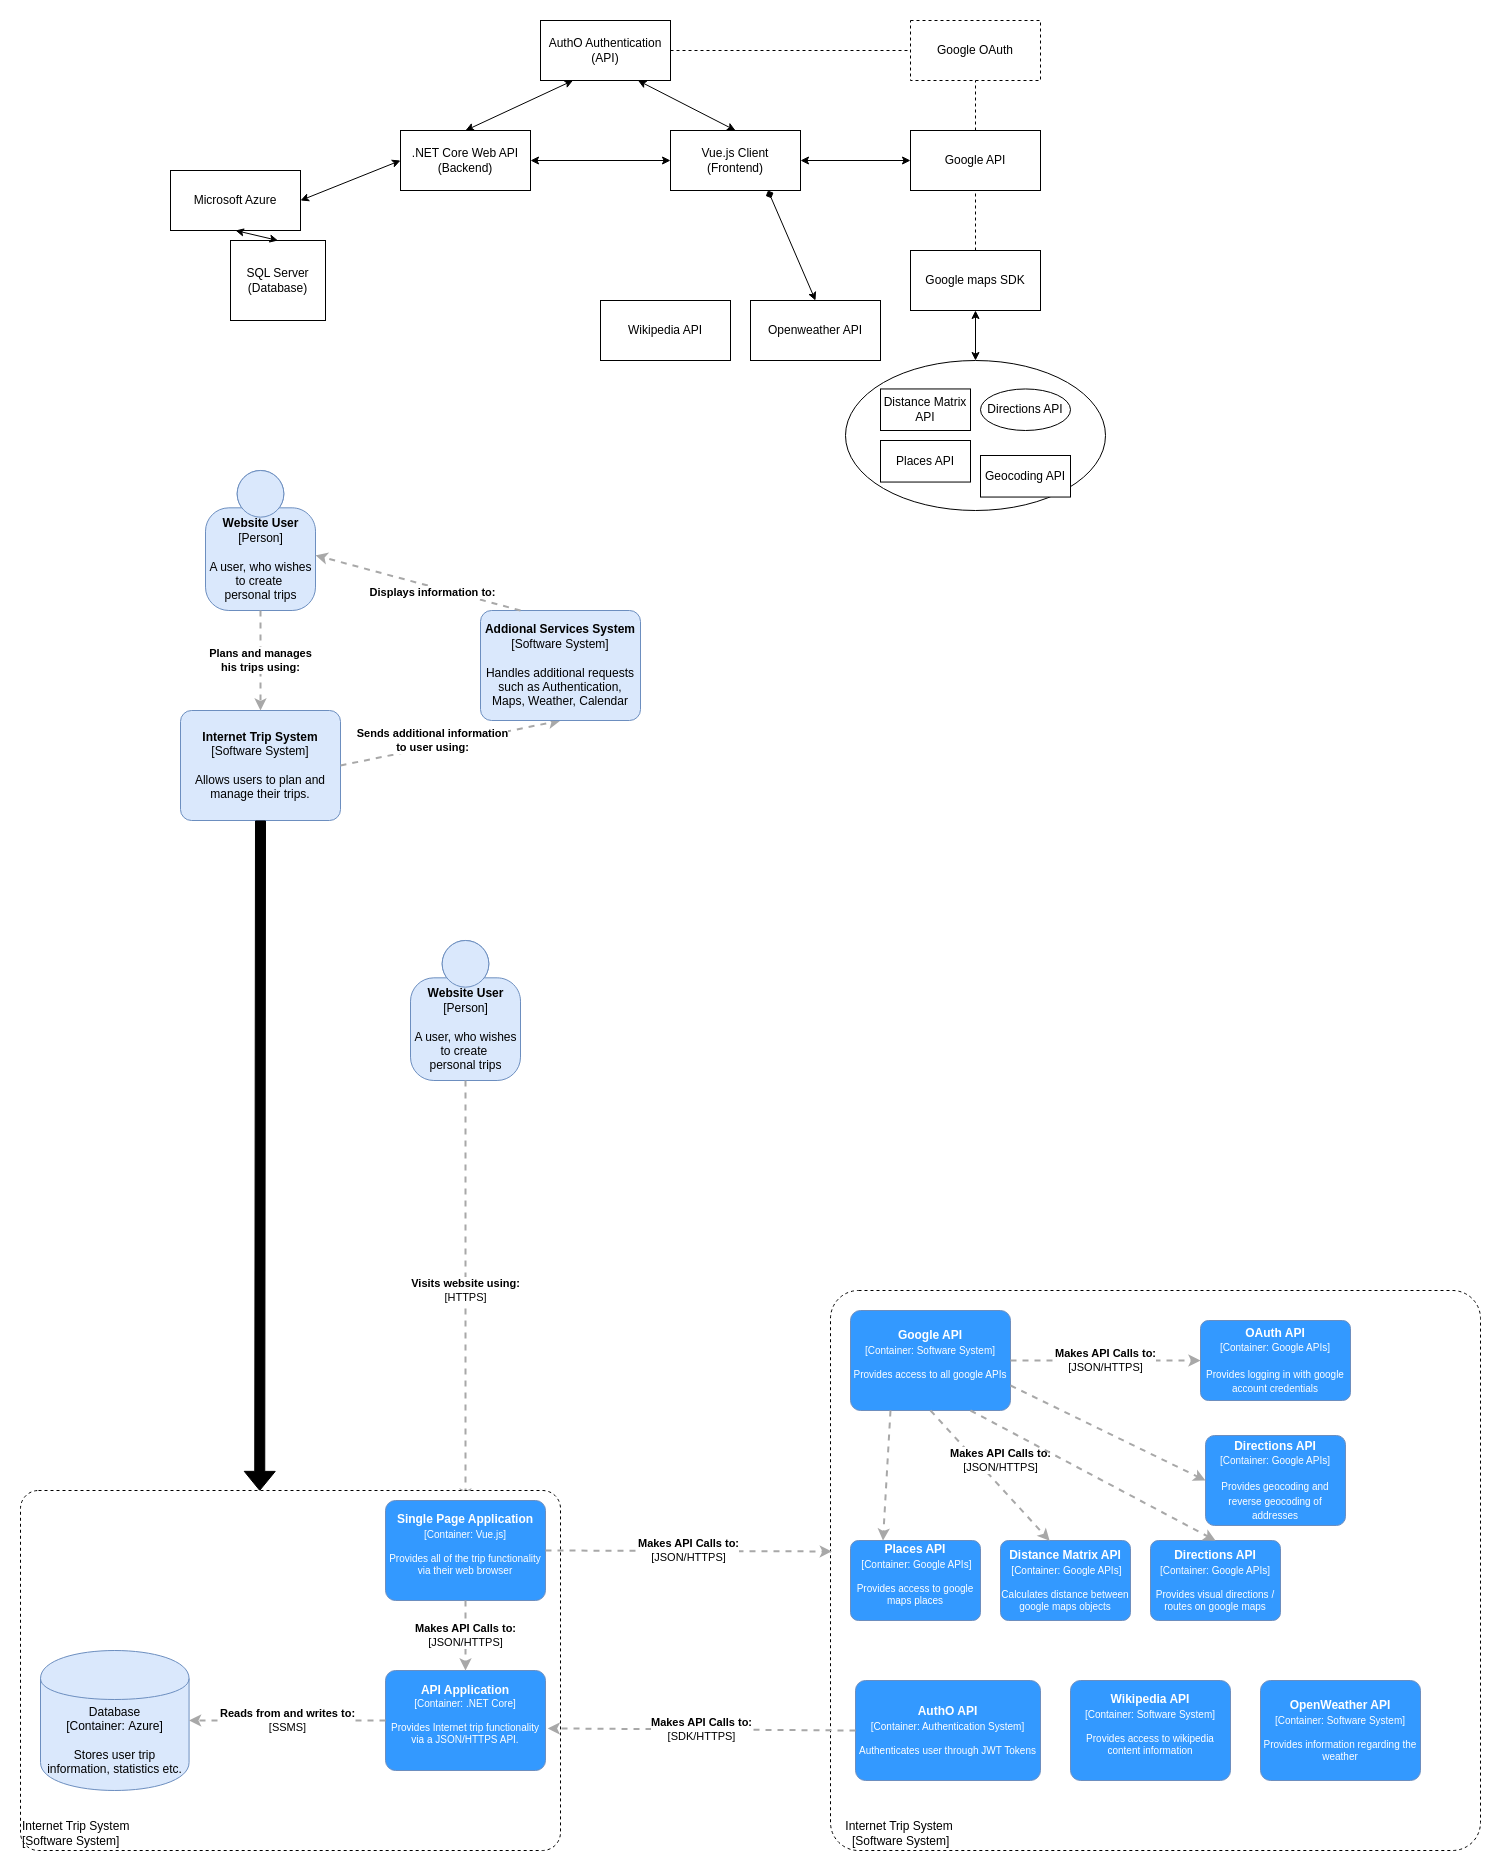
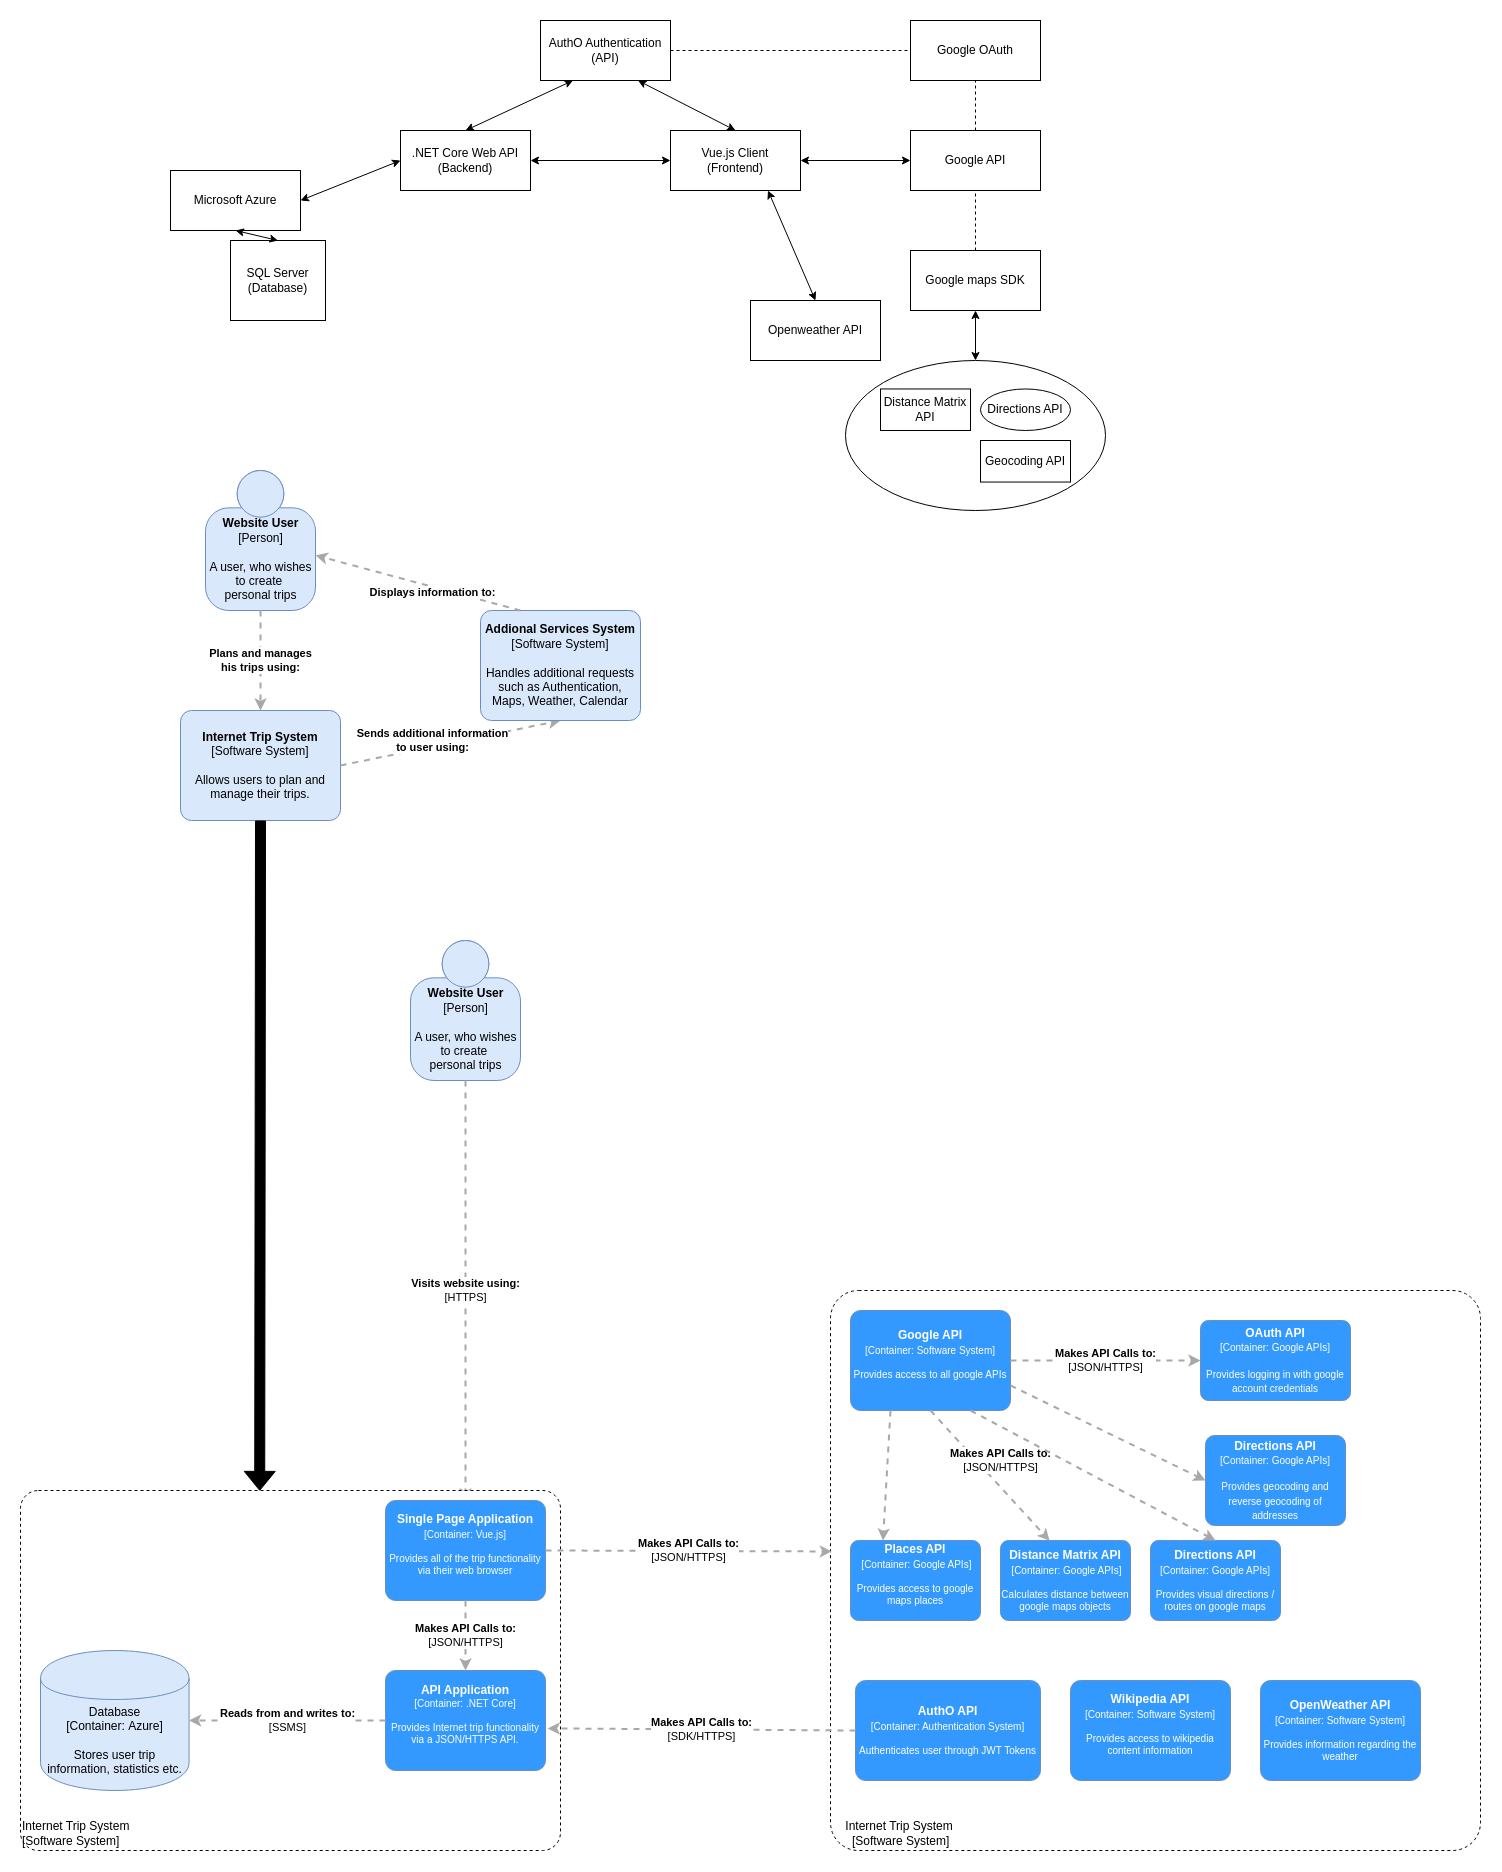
node "Google OAuth": style dashed -> solid
edge "Vue.js Client (Frontend)" -- "Openweather API": arrowhead diamond -> classic
node "Wikipedia API": removed
node "Places API": removed
node "Geocoding API": moved (1026, 476) -> (1026, 461)
